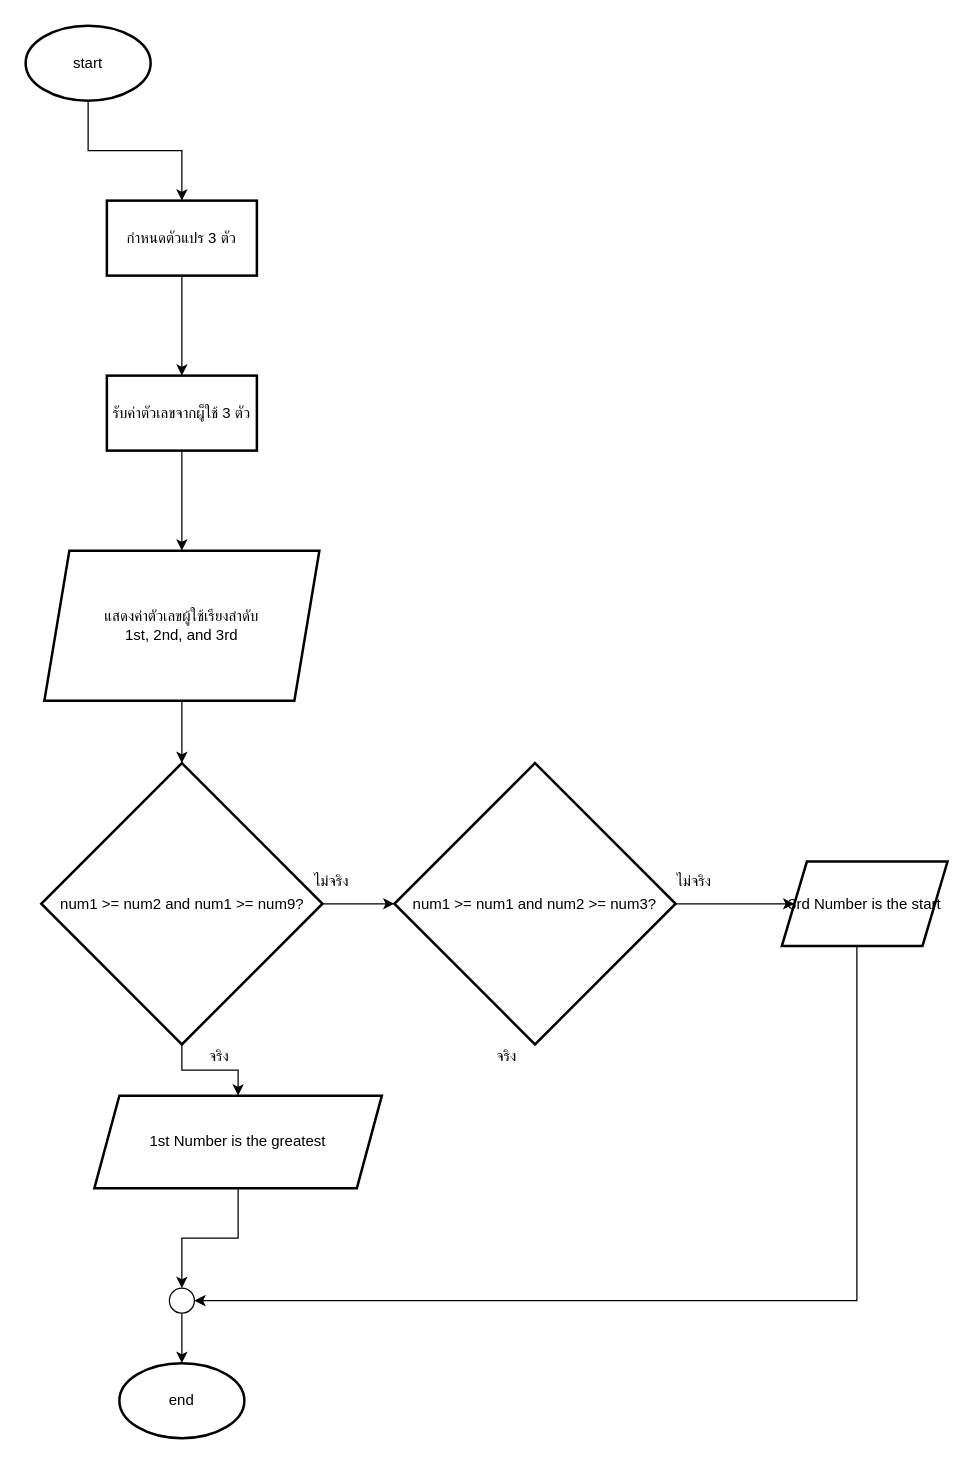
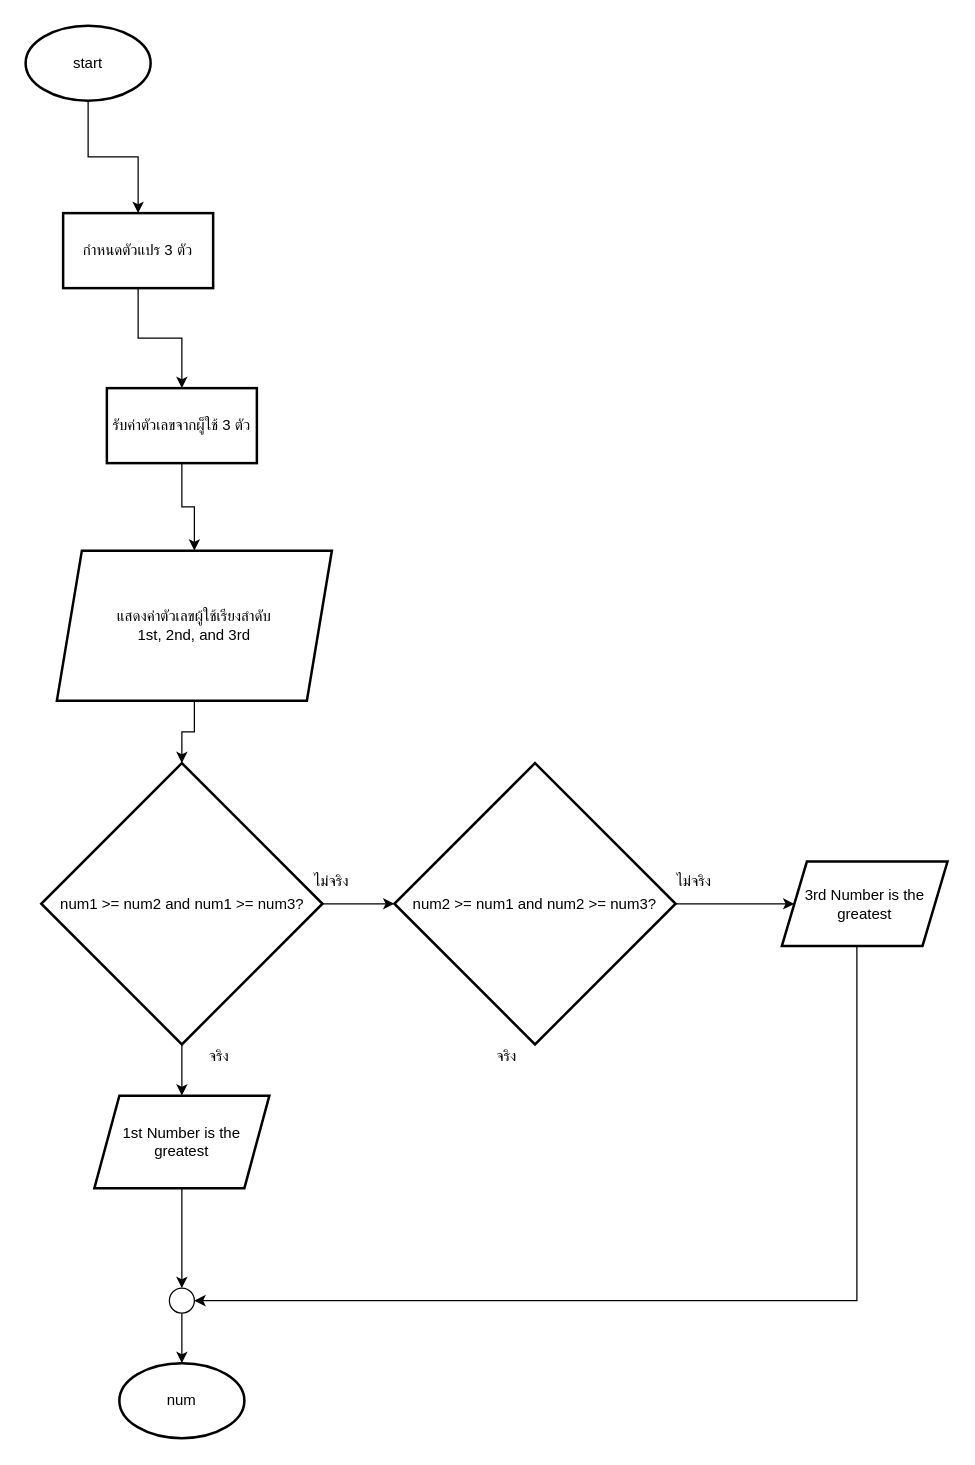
node "กำหนดตัวแปร 3 ตัว": moved (182, 238) -> (138, 251)
node "รับค่าตัวเลขจากผู็ใช้ 3 ตัว": moved (182, 413) -> (182, 426)
node "แสดงค่าตัวเลขผู้ใช้เรียงลำดับ 1st, 2nd, and 3rd": moved (182, 626) -> (194, 626)
node "num1 >= num2 and num1 >= num9?": label "num1 >= num2 and num1 >= num9?" -> "num1 >= num2 and num1 >= num3?"
node "num1 >= num1 and num2 >= num3?": label "num1 >= num1 and num2 >= num3?" -> "num2 >= num1 and num2 >= num3?"
node "3rd Number is the start": label "3rd Number is the start" -> "3rd Number is the greatest"
node "1st Number is the greatest": size 288x93 -> 175x93
node "end": label "end" -> "num"
